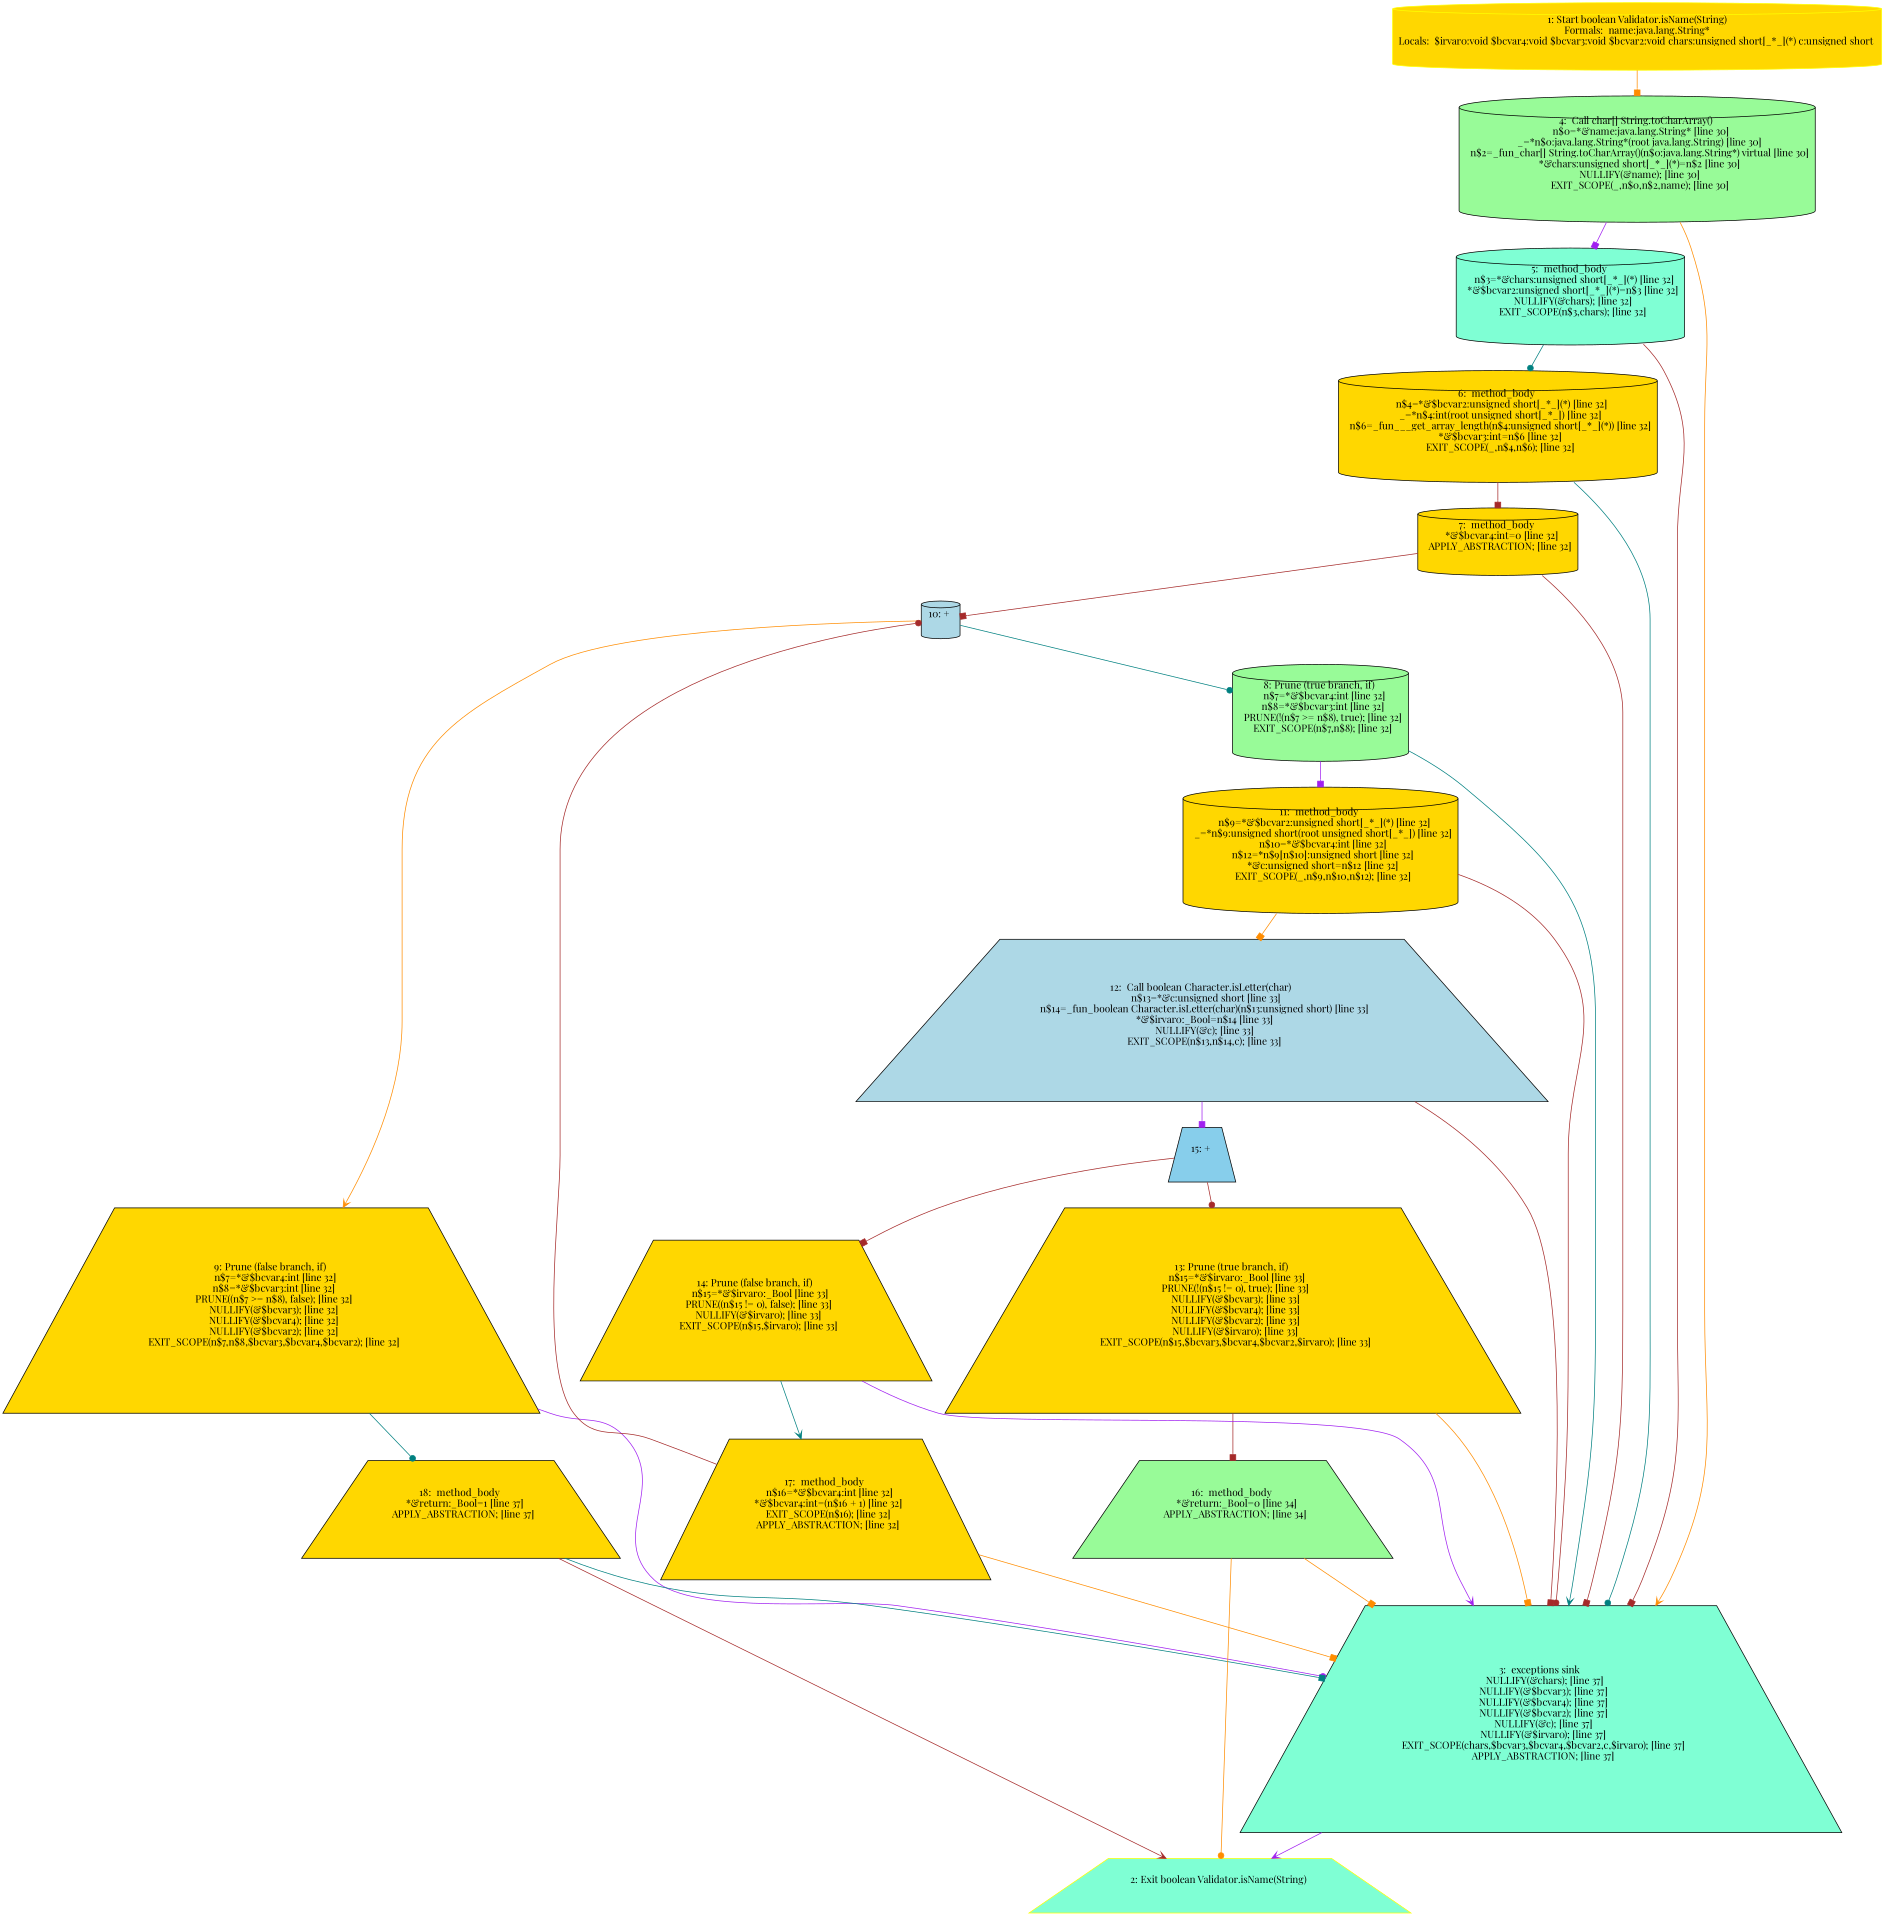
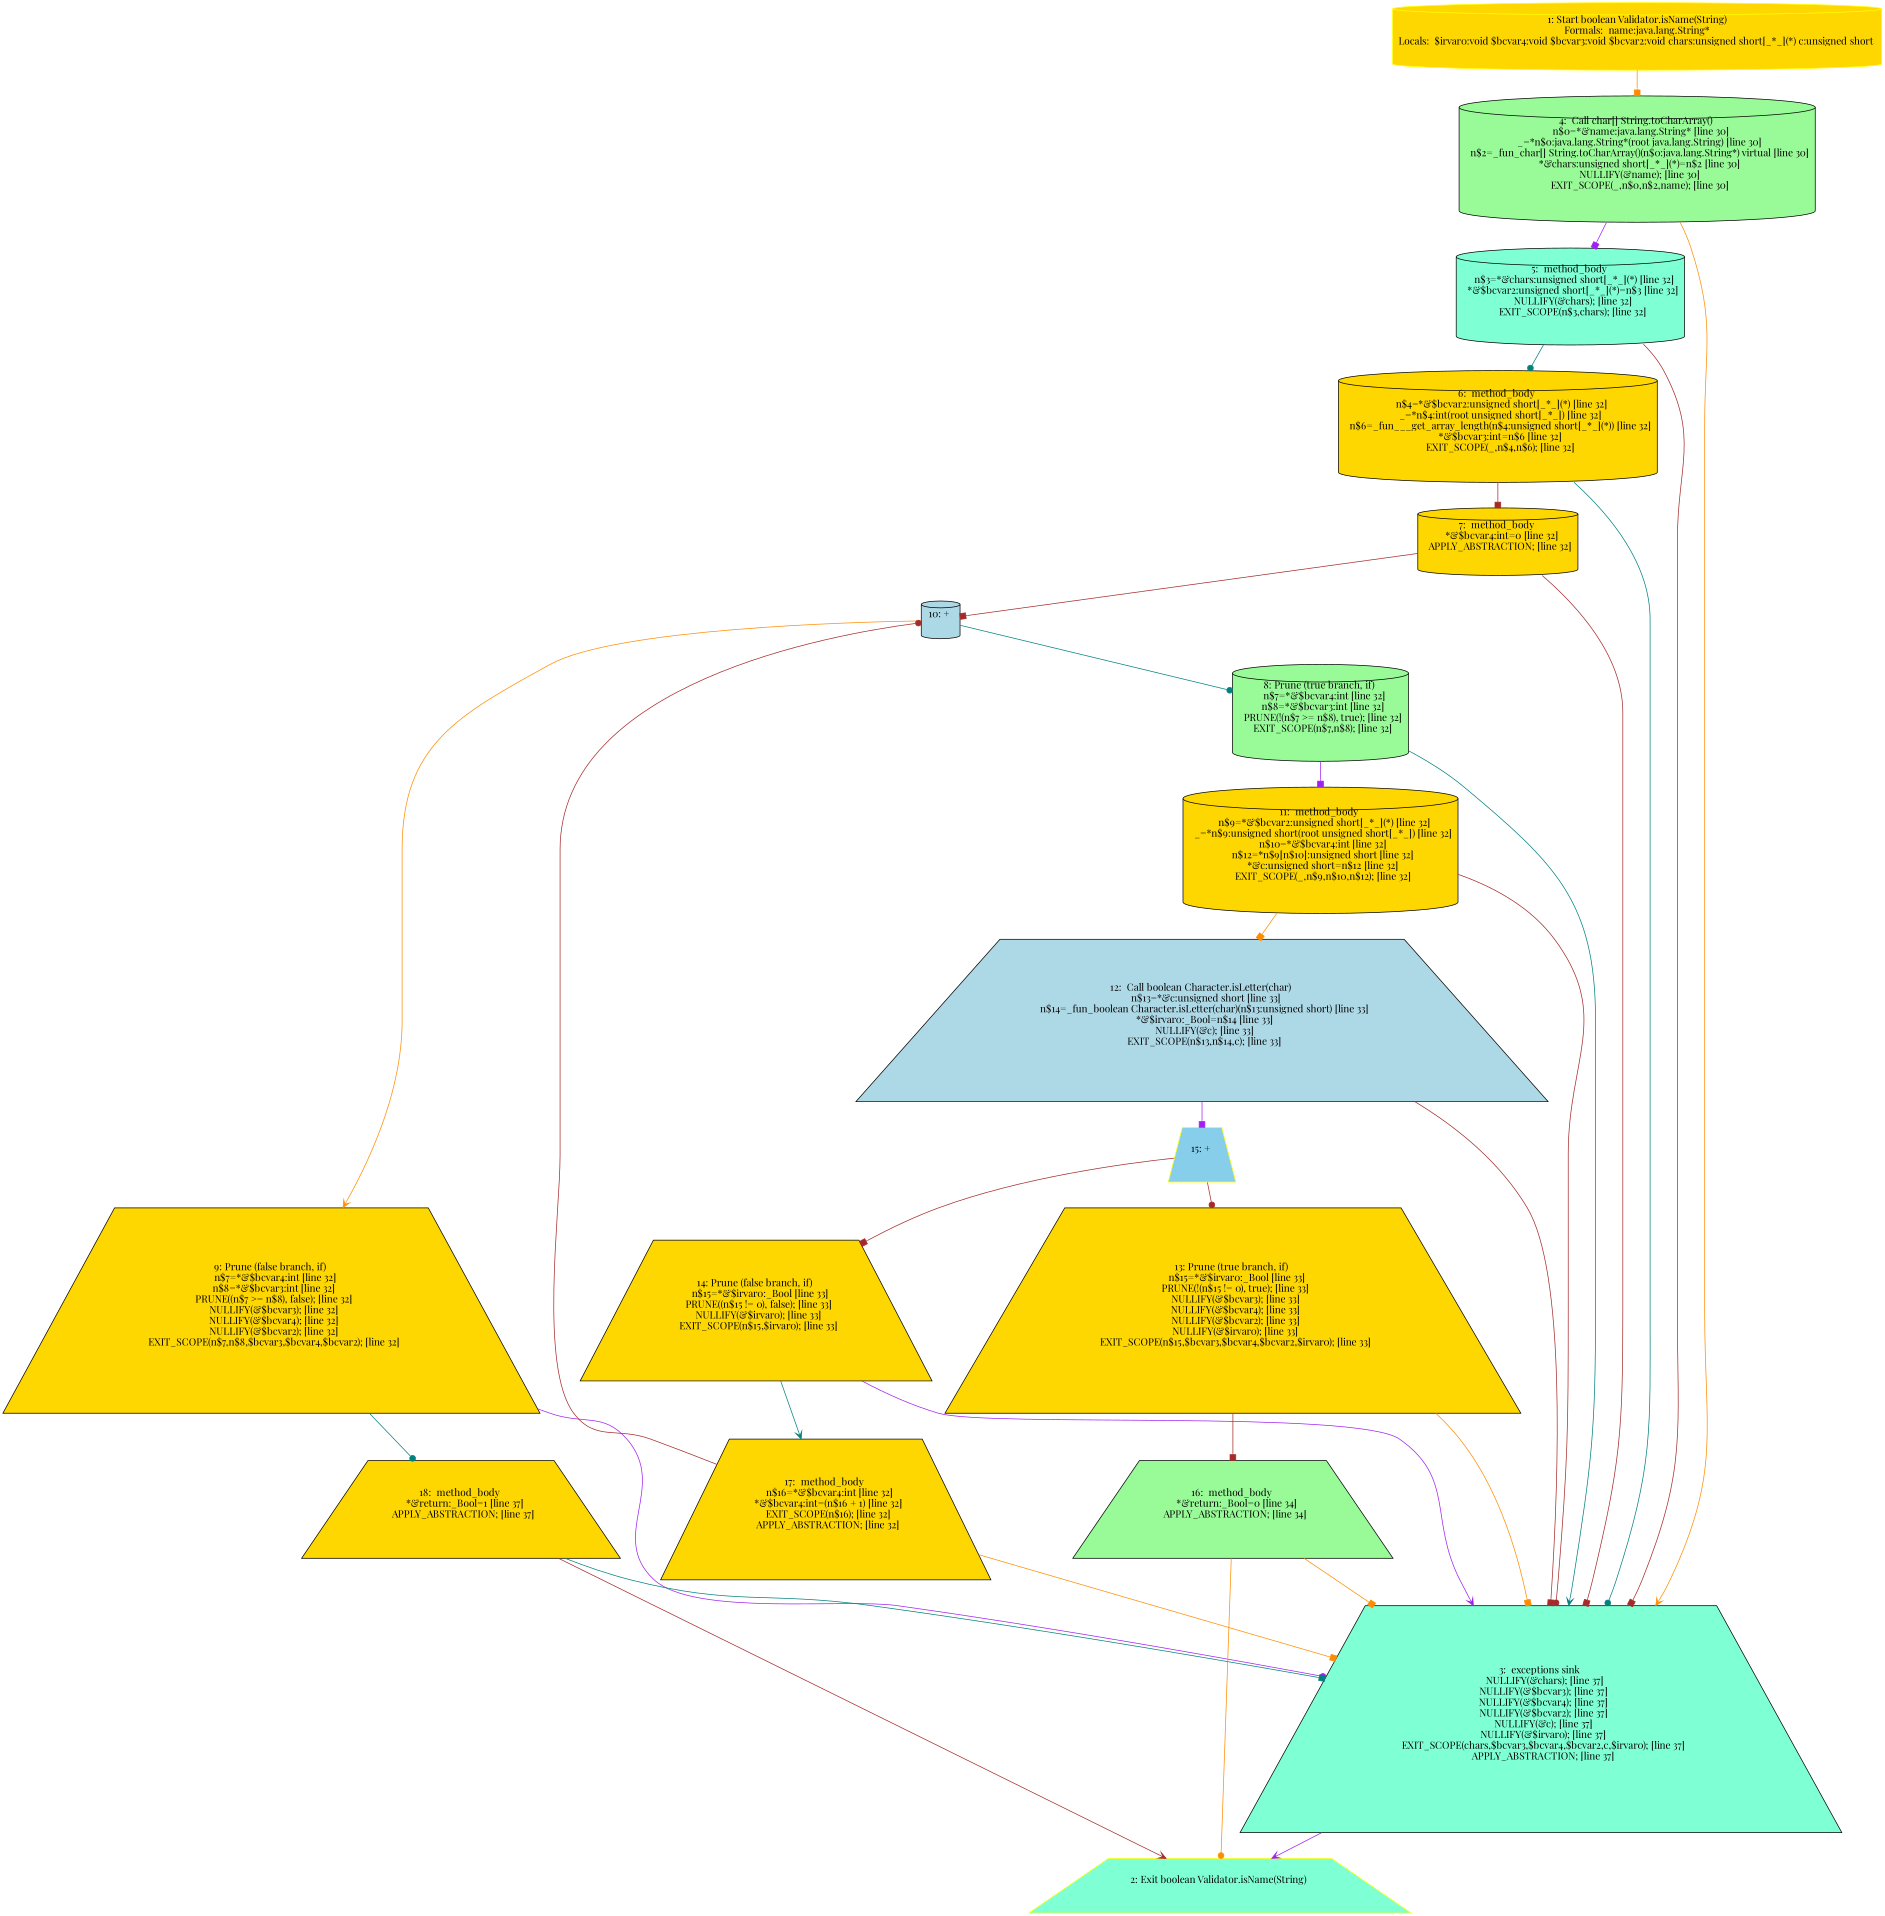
node "15: +": color black -> yellow
